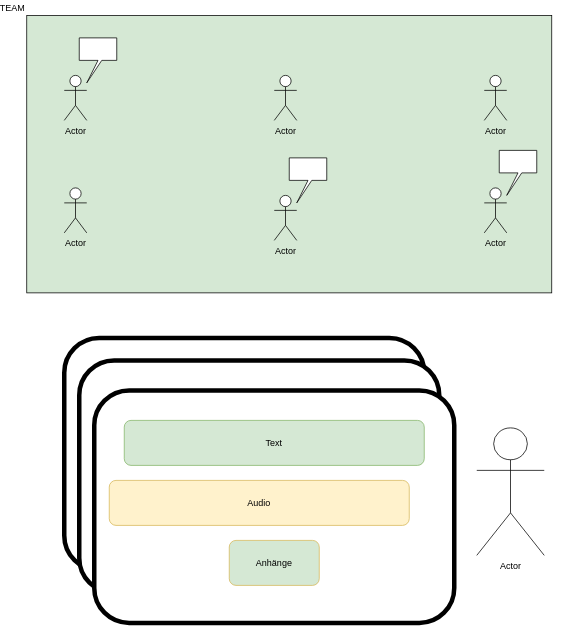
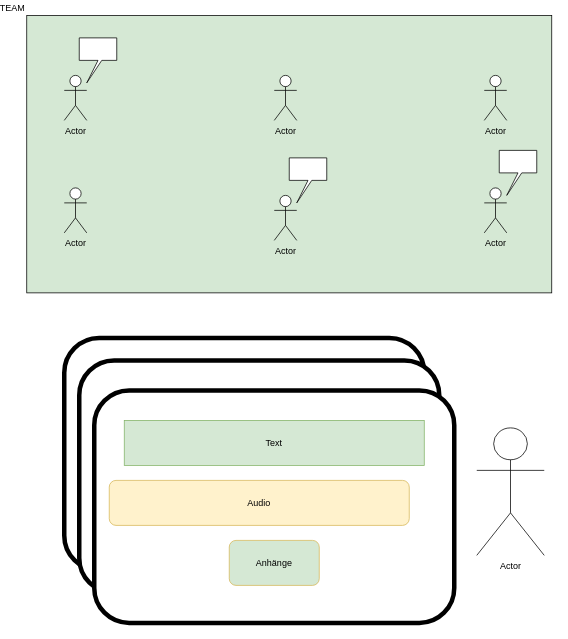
node "Text": shape rounded rectangle -> rectangle
